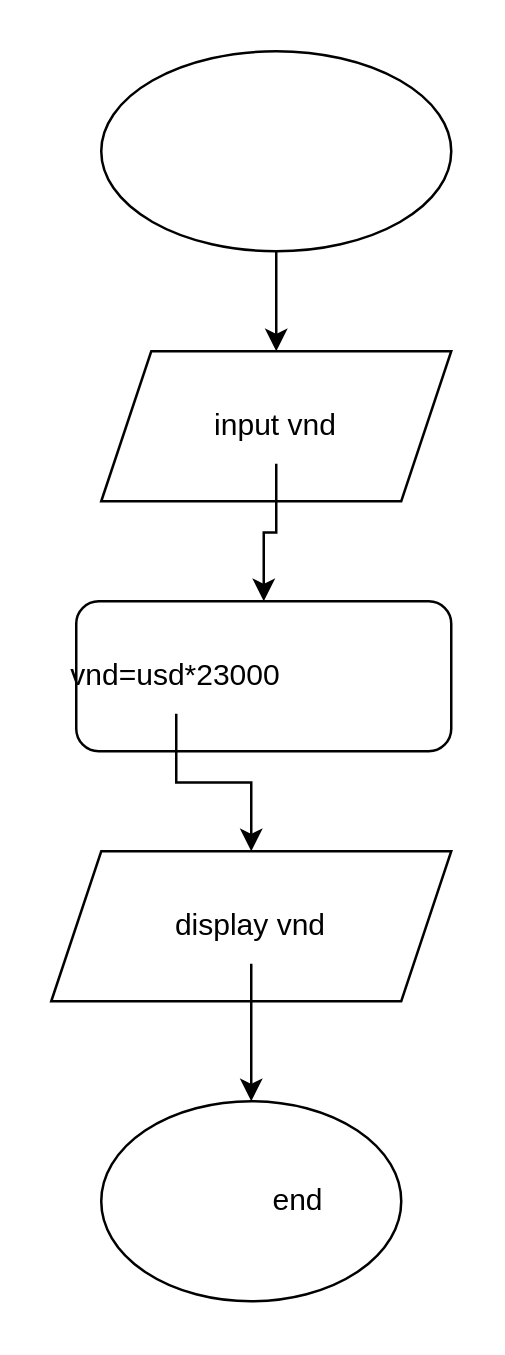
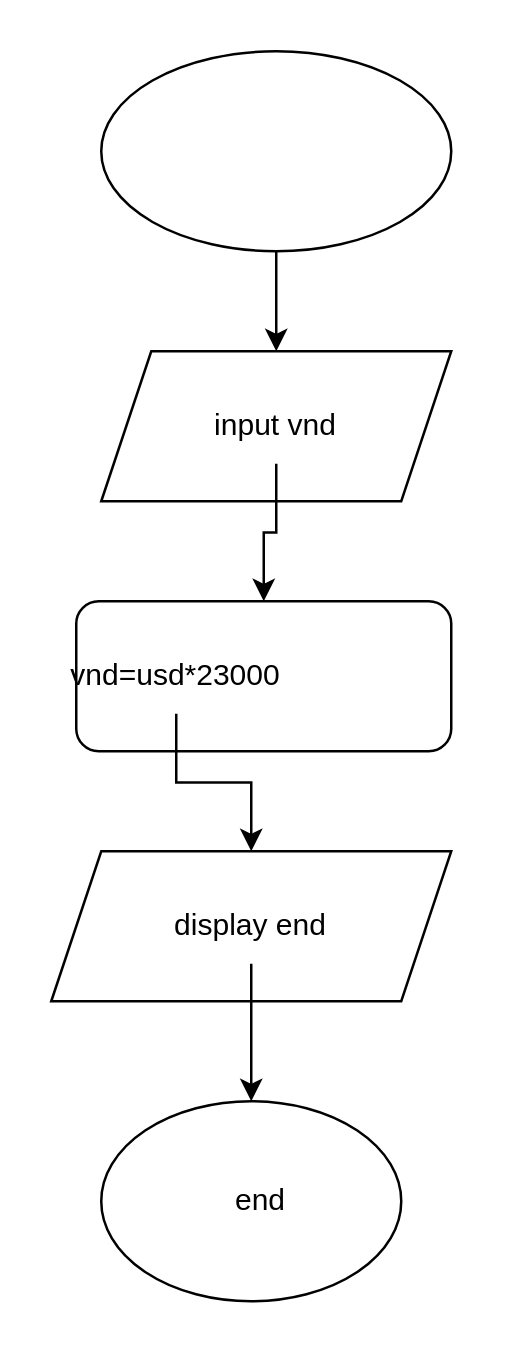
node "display vnd": label "display vnd" -> "display end"
node "end": moved (299, 1201) -> (261, 1201)
